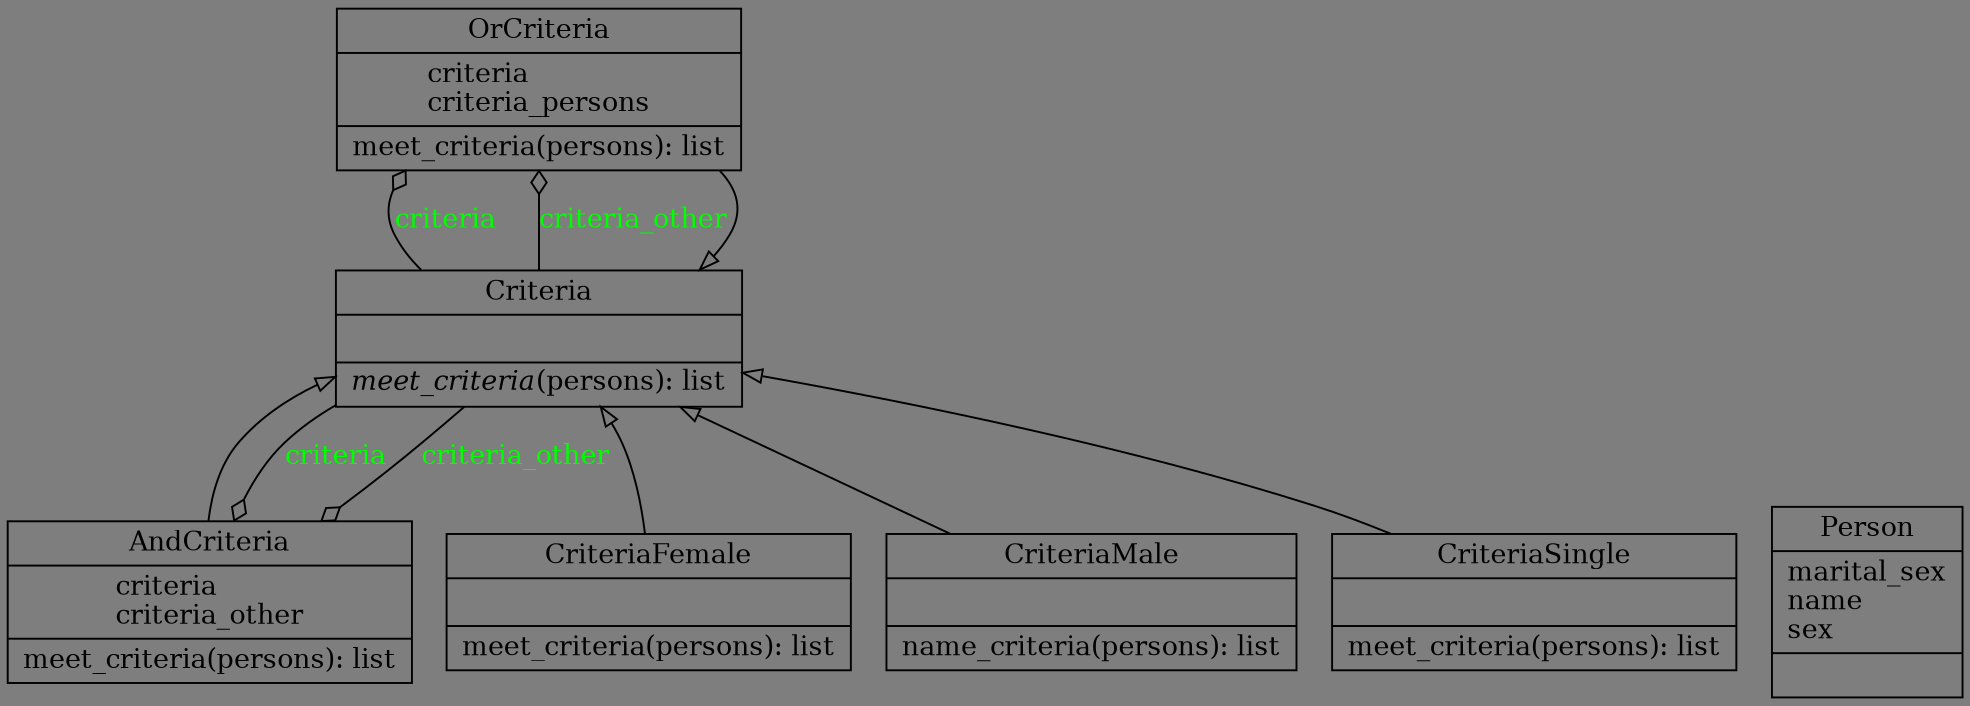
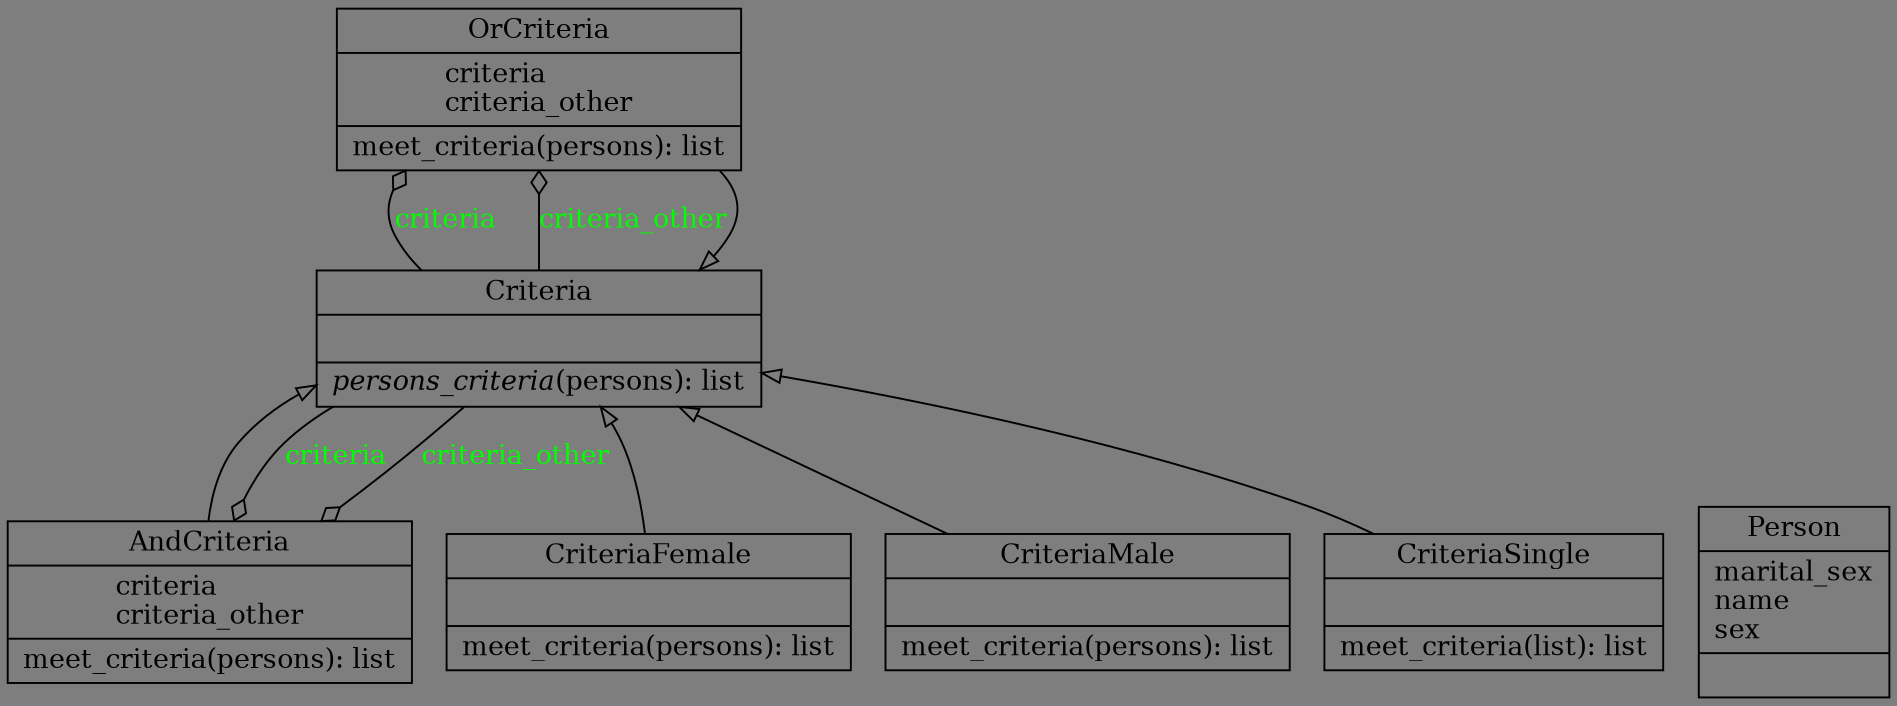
node "OrCriteria": text "criteria_persons" -> "criteria_other"
node "Criteria": text "meet_criteria" -> "persons_criteria"
node "CriteriaMale": text "name_criteria(persons): list" -> "meet_criteria(persons): list"
node "CriteriaSingle": text "meet_criteria(persons): list" -> "meet_criteria(list): list"
